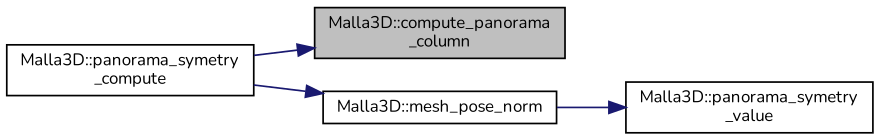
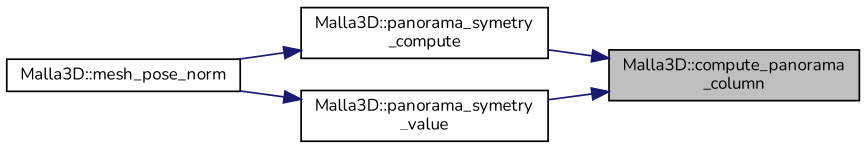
edge "Malla3D::panorama_symetry _compute" -> "Malla3D::mesh_pose_norm": reversed
edge "Malla3D::panorama_symetry _value" -> "Malla3D::compute_panorama _column": added
